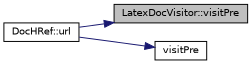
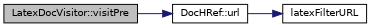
edge "DocHRef::url" -> "LatexDocVisitor::visitPre": reversed
node "visitPre": label "visitPre" -> "latexFilterURL"
